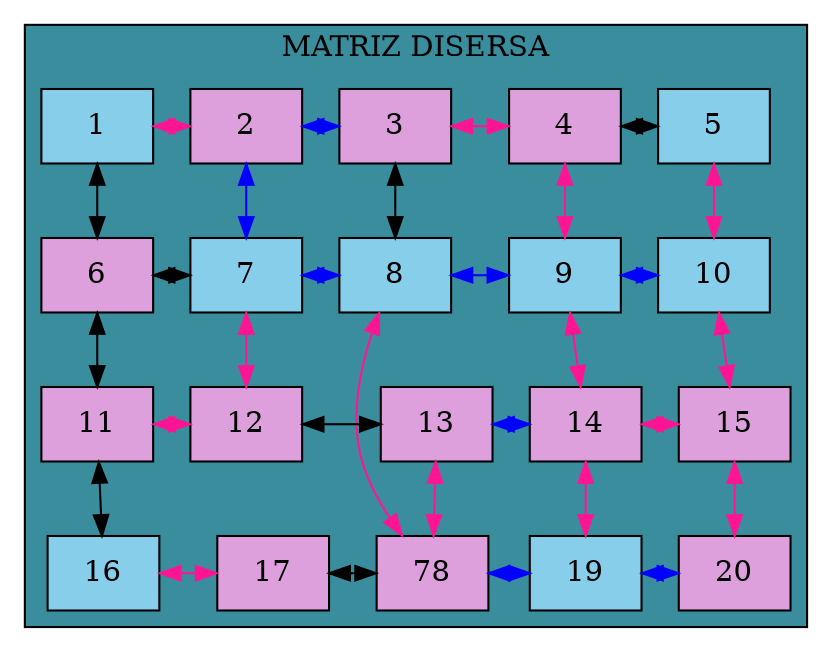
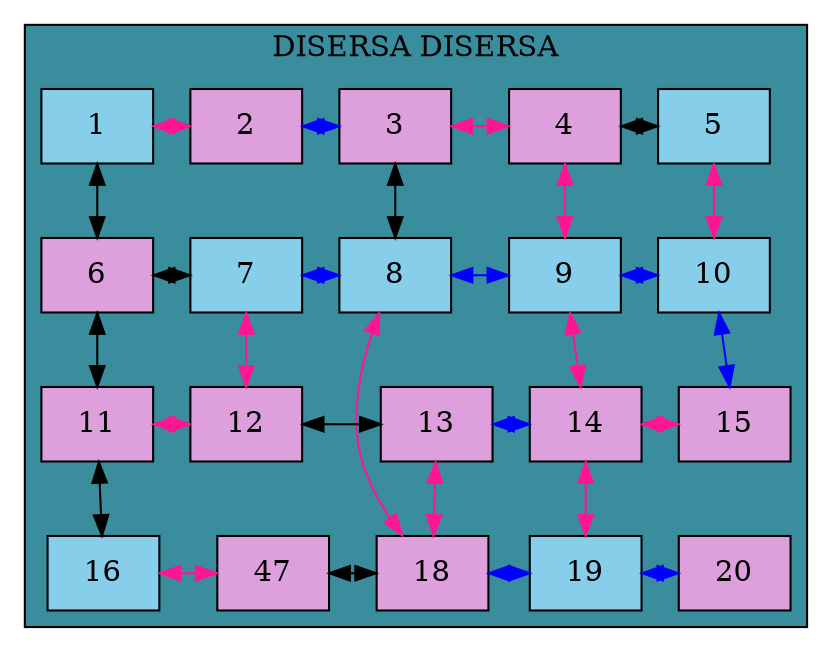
cluster "MATRIZ DISERSA": label "MATRIZ DISERSA" -> "DISERSA DISERSA"
edge "2" -- "7": removed
edge "10" -- "15": color deeppink -> blue
edge "15" -- "20": removed
node "17": label "17" -> "47"
node "78": label "78" -> "18"
